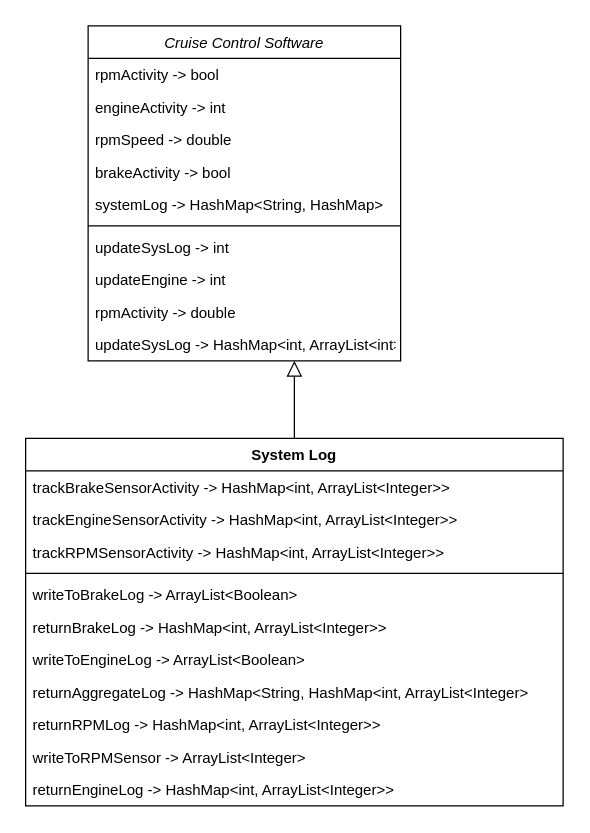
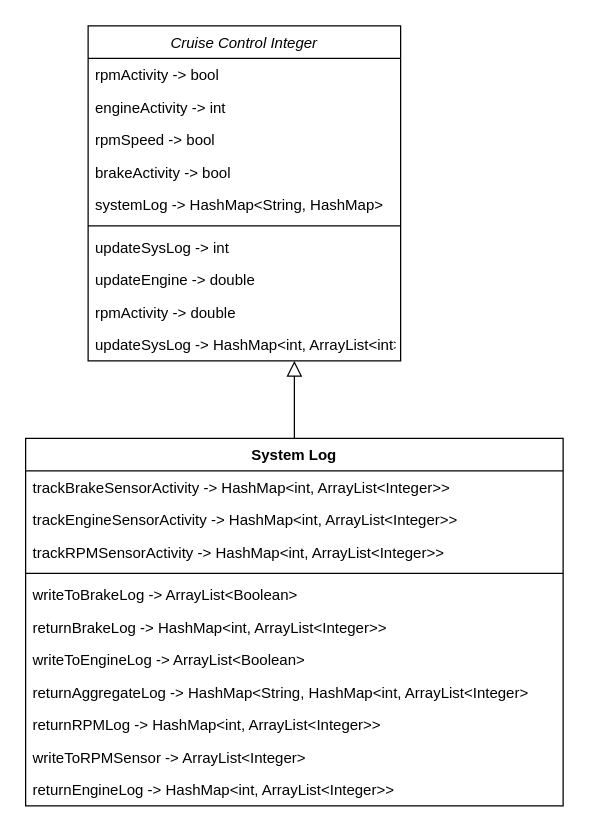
node "Cruise Control Software": label "Cruise Control Software" -> "Cruise Control Integer"
node "rpmSpeed -> double": label "rpmSpeed -> double" -> "rpmSpeed -> bool"
node "updateEngine -> int": label "updateEngine -> int" -> "updateEngine -> double"
